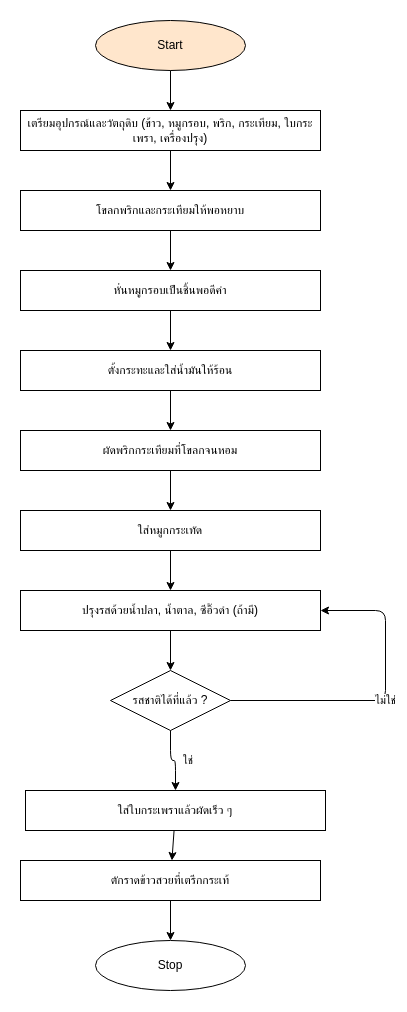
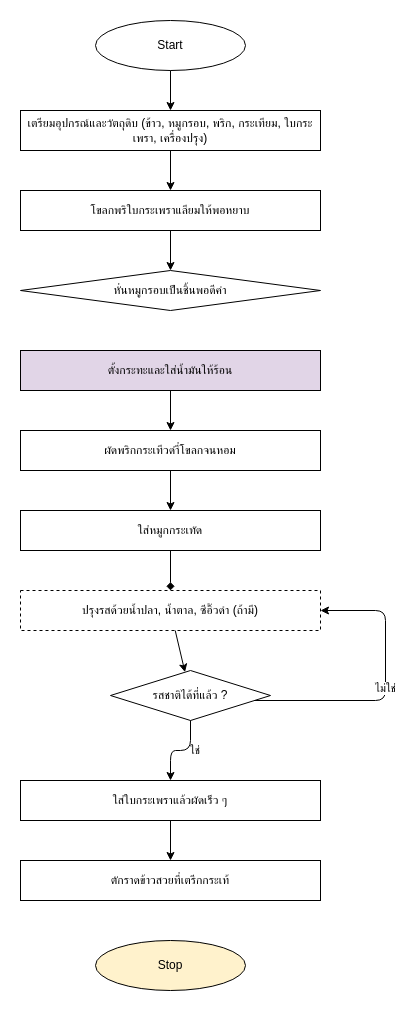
node "Start": fillcolor #ffe6cc -> #ffffff
node "โขลกพริกและกระเทียมให้พอหยาบ": label "โขลกพริกและกระเทียมให้พอหยาบ" -> "โขลกพริใบกระเพราแลียมให้พอหยาบ"
node "หั่นหมูกรอบเป็นชิ้นพอดีคำ": shape rectangle -> diamond
edge "หั่นหมูกรอบเป็นชิ้นพอดีคำ" -> "ตั้งกระทะและใส่น้ำมันให้ร้อน": removed
node "ตั้งกระทะและใส่น้ำมันให้ร้อน": fillcolor #ffffff -> #e1d5e7
node "ผัดพริกกระเทียมที่โขลกจนหอม": label "ผัดพริกกระเทียมที่โขลกจนหอม" -> "ผัดพริกกระเทีวดำี่โขลกจนหอม"
edge "ใส่หมูกกระเทัด" -> "ปรุงรสด้วยน้ำปลา, น้ำตาล, ซีอิ๊วดำ (ถ้ามี)": arrowhead classic -> diamond
node "ปรุงรสด้วยน้ำปลา, น้ำตาล, ซีอิ๊วดำ (ถ้ามี)": style solid -> dashed
node "รสชาติได้ที่แล้ว ?": size 120x60 -> 160x50
node "ใส่ใบกระเพราแล้วผัดเร็ว ๆ": moved (176, 811) -> (171, 801)
edge "ตักราดข้าวสวยที่เตรีกกระเท้" -> "Stop": removed
node "Stop": fillcolor #ffffff -> #fff2cc
